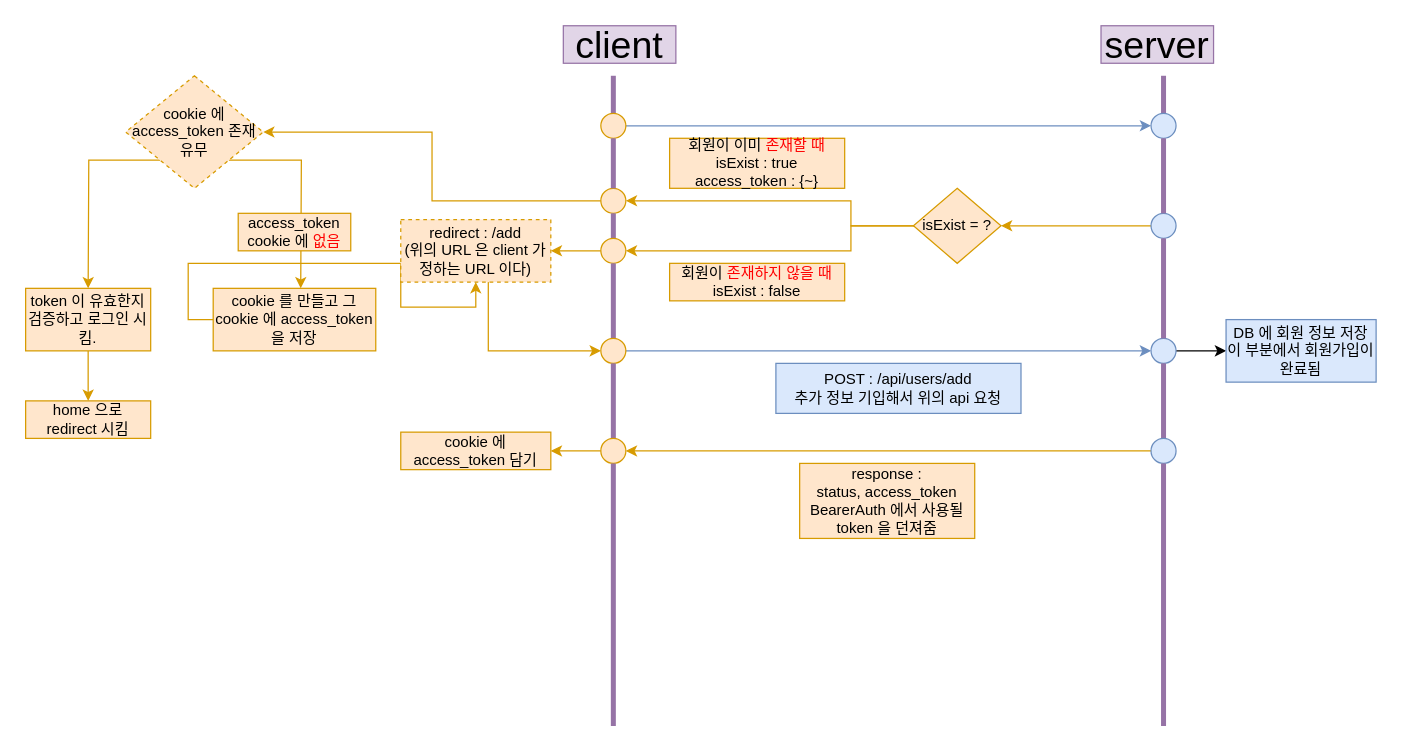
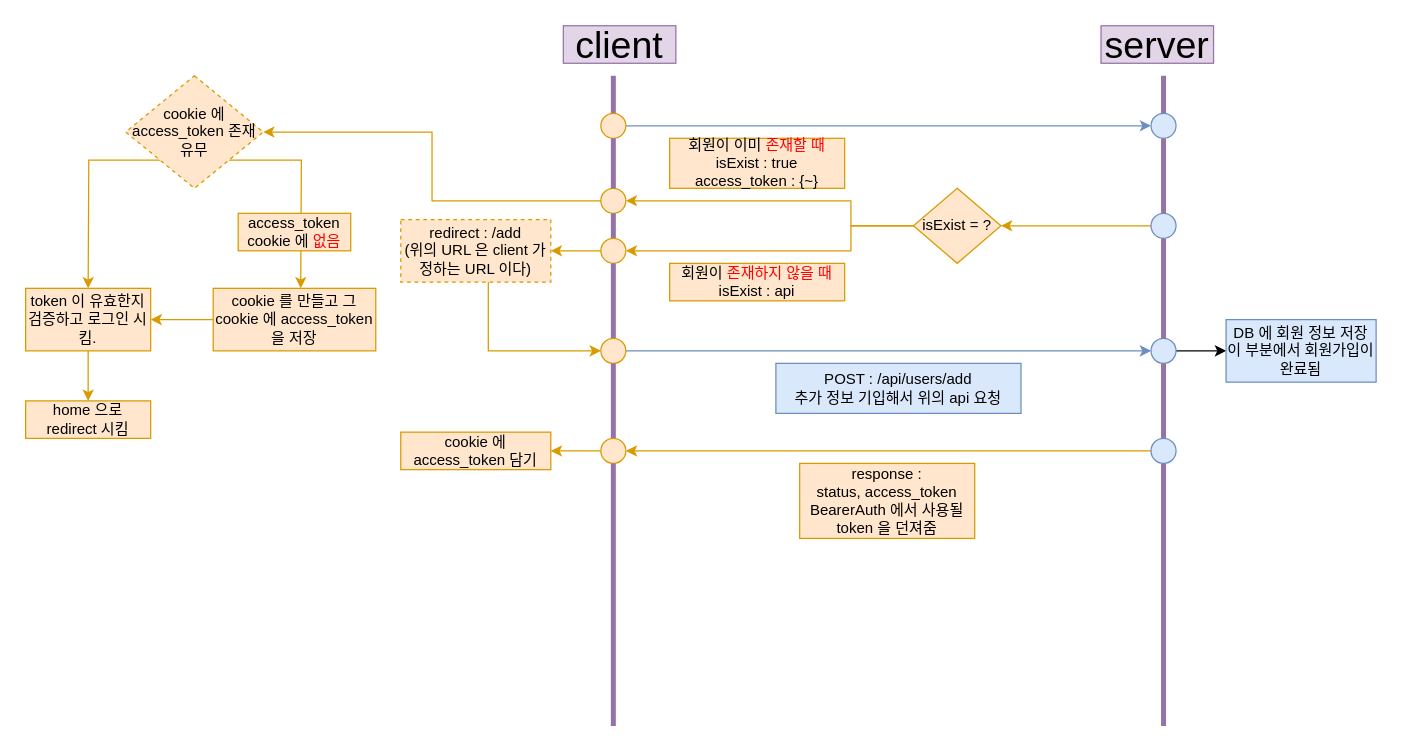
edge "cookie 를 만들고 그 cookie 에 access_token 을 저장" -> "redirect : /add (위의 URL 은 client 가 정하는 URL 이다)": now "cookie 를 만들고 그 cookie 에 access_token 을 저장" -> "token 이 유효한지 검증하고 로그인 시킴."
node "회원이 존재하지 않을 때 isExist : false": label "회원이 존재하지 않을 때 isExist : false" -> "회원이 존재하지 않을 때 isExist : api"
